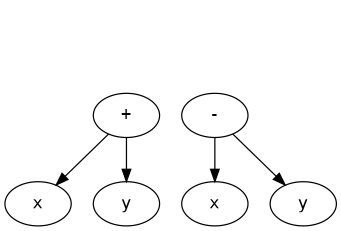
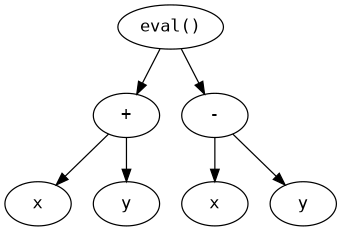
node "eval()": added
